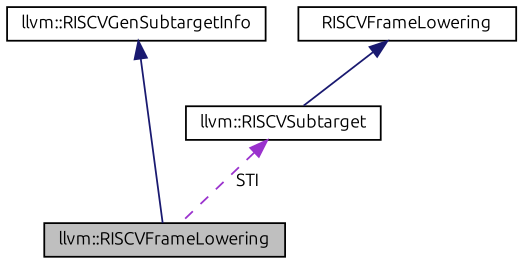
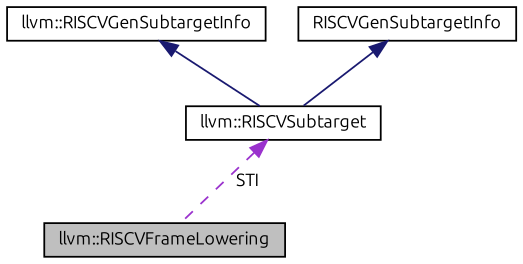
node "RISCVFrameLowering": label "RISCVFrameLowering" -> "RISCVGenSubtargetInfo"
edge "llvm::RISCVFrameLowering" -> "llvm::RISCVGenSubtargetInfo": now "llvm::RISCVSubtarget" -> "llvm::RISCVGenSubtargetInfo"
